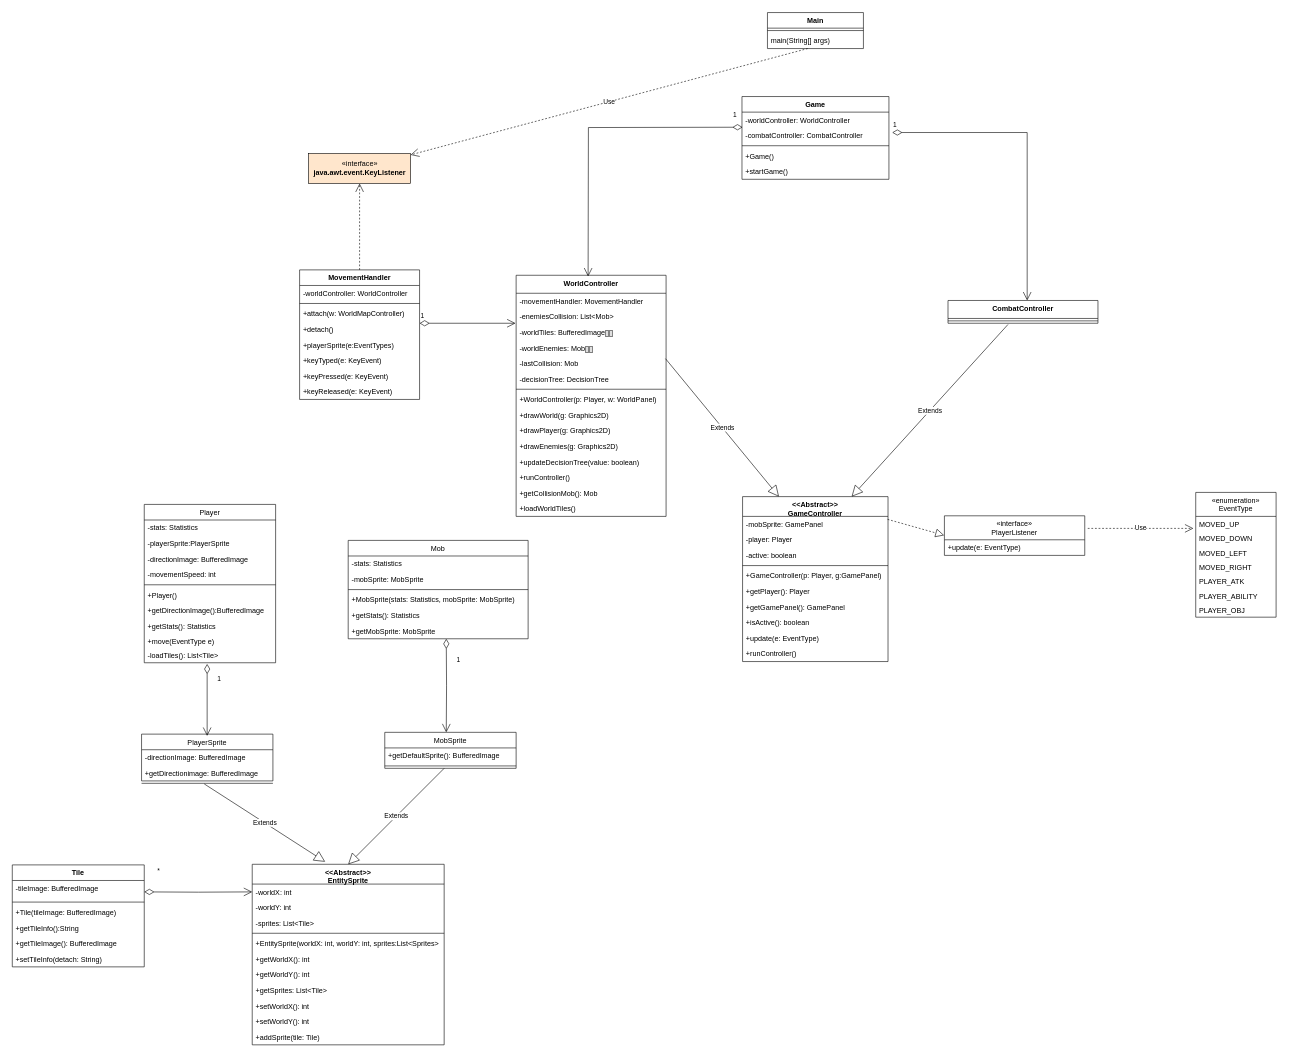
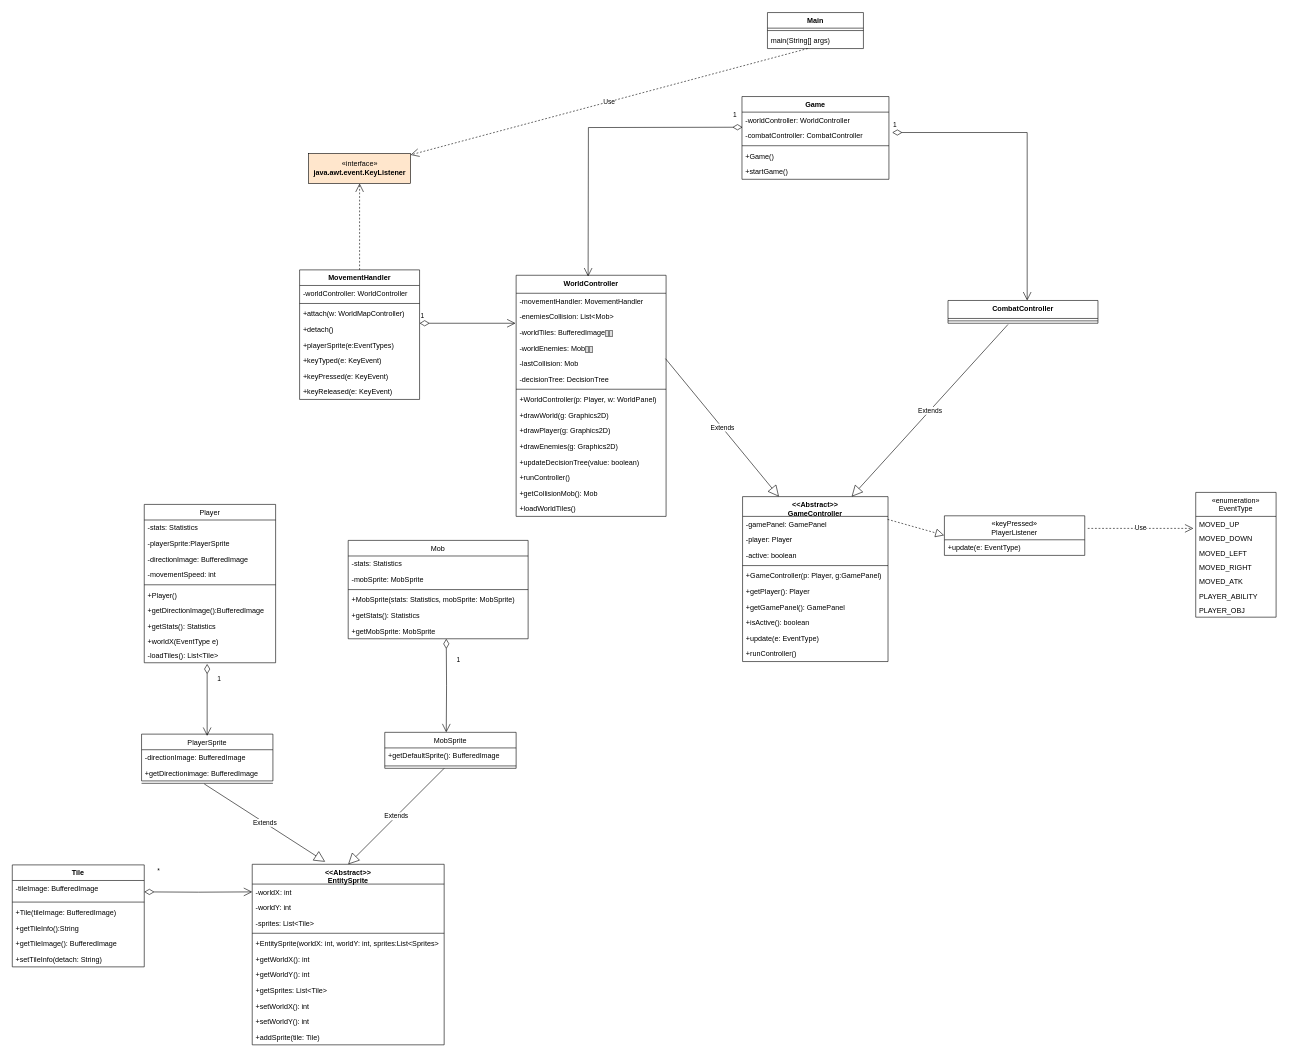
node "-mobSprite: GamePanel": label "-mobSprite: GamePanel" -> "-gamePanel: GamePanel"
node "«interface» PlayerListener": label "«interface» PlayerListener" -> "«keyPressed» PlayerListener"
node "PLAYER_ATK": label "PLAYER_ATK" -> "MOVED_ATK"
node "+move(EventType e)": label "+move(EventType e)" -> "+worldX(EventType e)"
